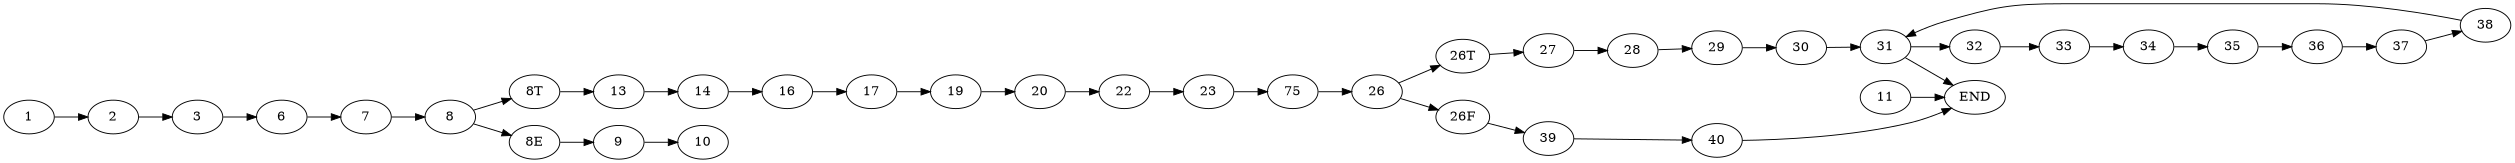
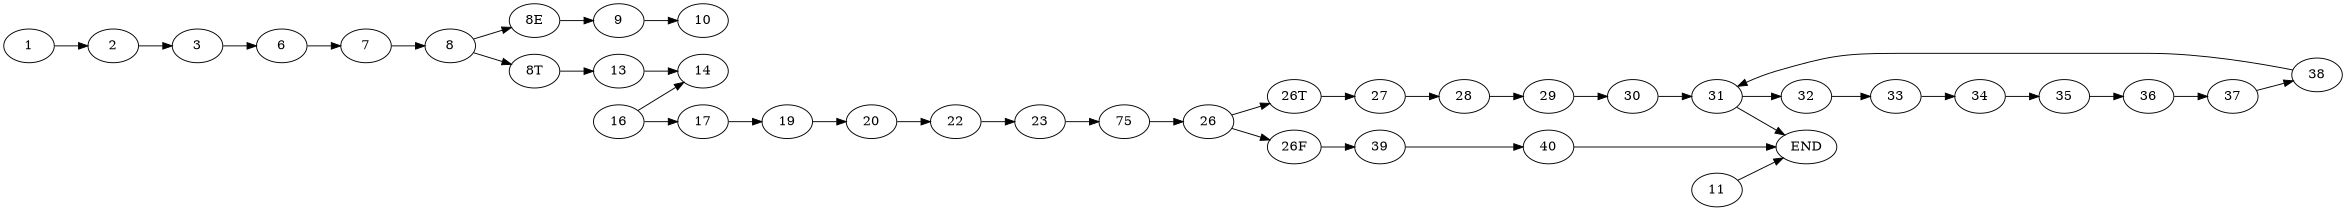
edge "14" -> "16": reversed
